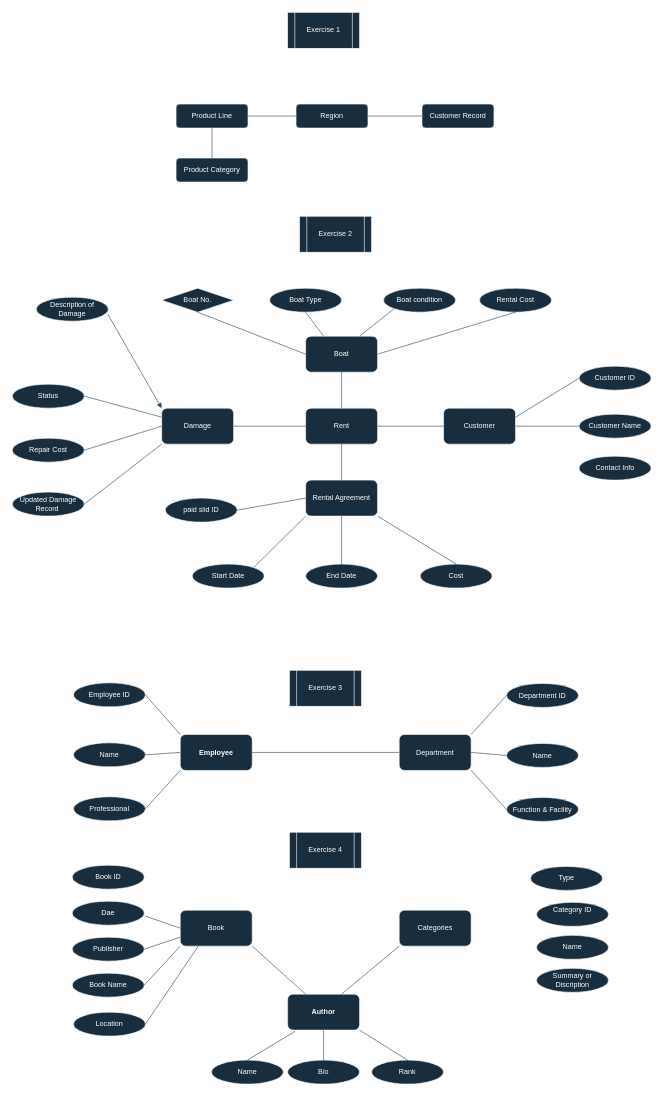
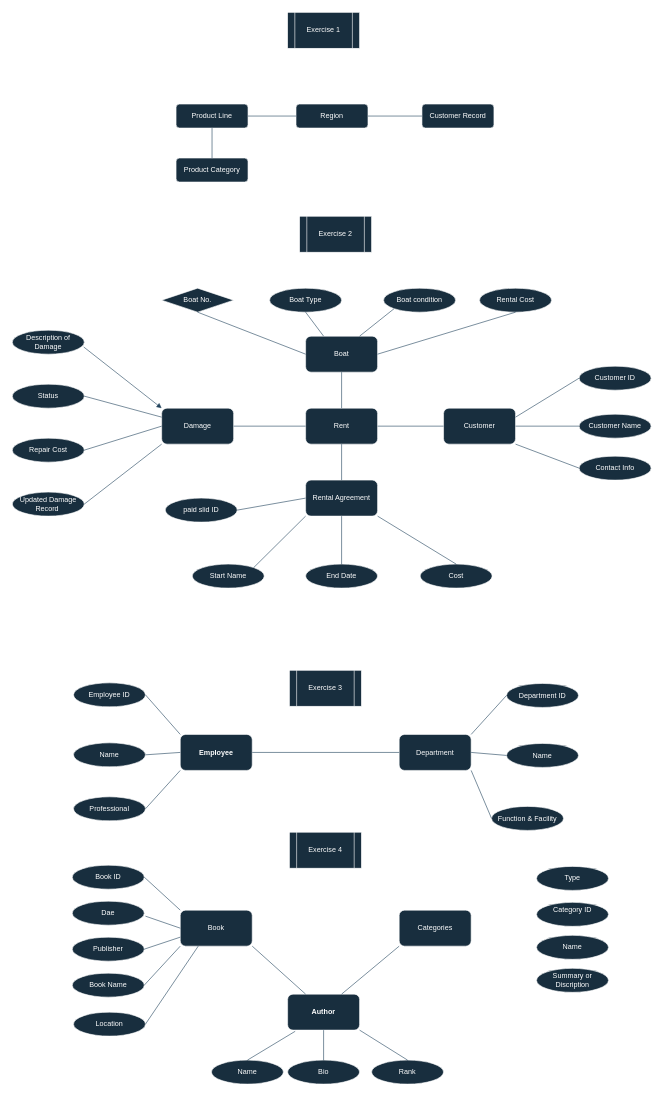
node "Description of Damage": moved (72, 309) -> (48, 342)
edge "Customer" -- "Contact Info": added
node "Start Date": label "Start Date" -> "Start Name"
node "Function & Facility": moved (543, 810) -> (528, 819)
node "Type": moved (567, 879) -> (573, 879)
edge "Book ID" -- "Book": added
